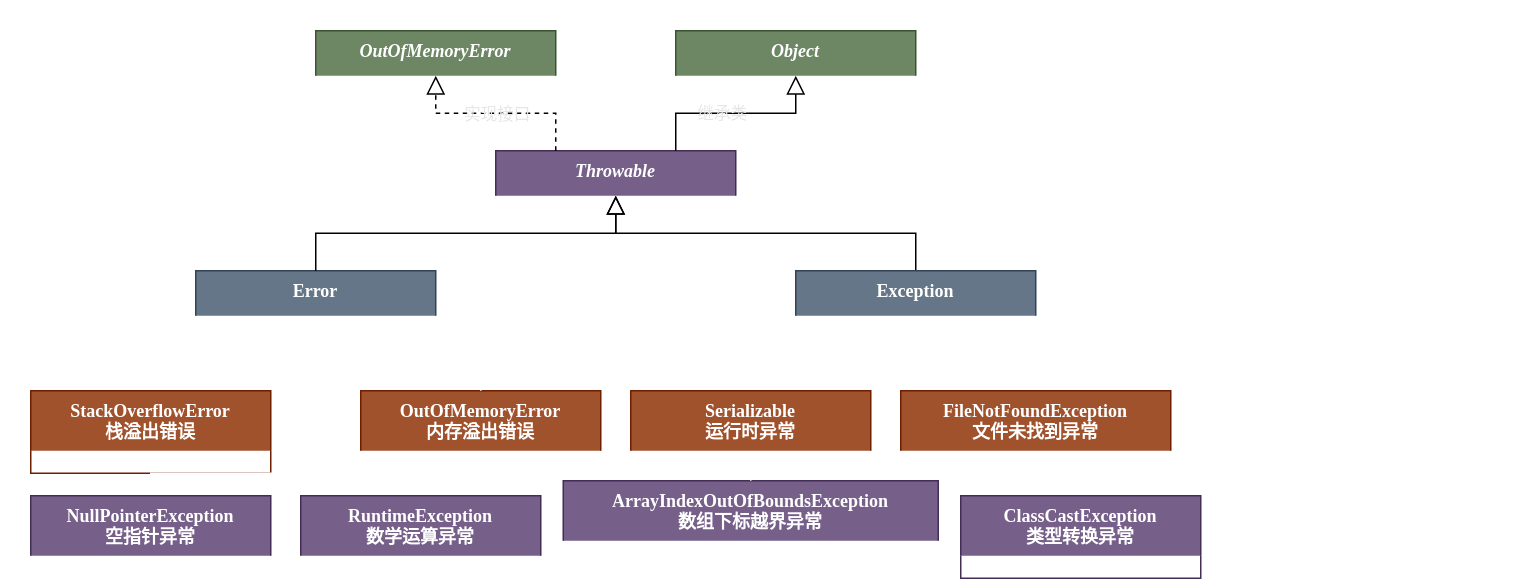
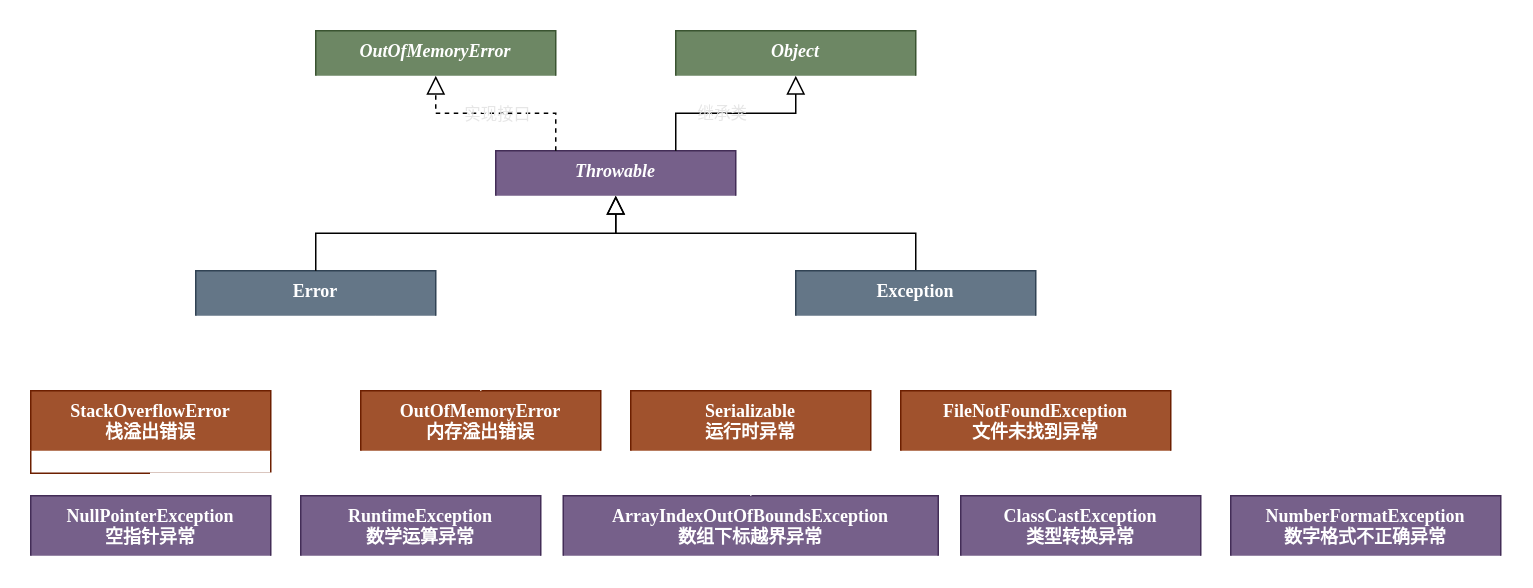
edge "NumberFormatException 数字格式不正确异常" -> "Serializable 运行时异常": added
node "ArrayIndexOutOfBoundsException 数组下标越界异常": moved (751, 511) -> (751, 526)
node "NumberFormatException 数字格式不正确异常": added
node "ClassCastException 类型转换异常": size 240x83 -> 240x60
